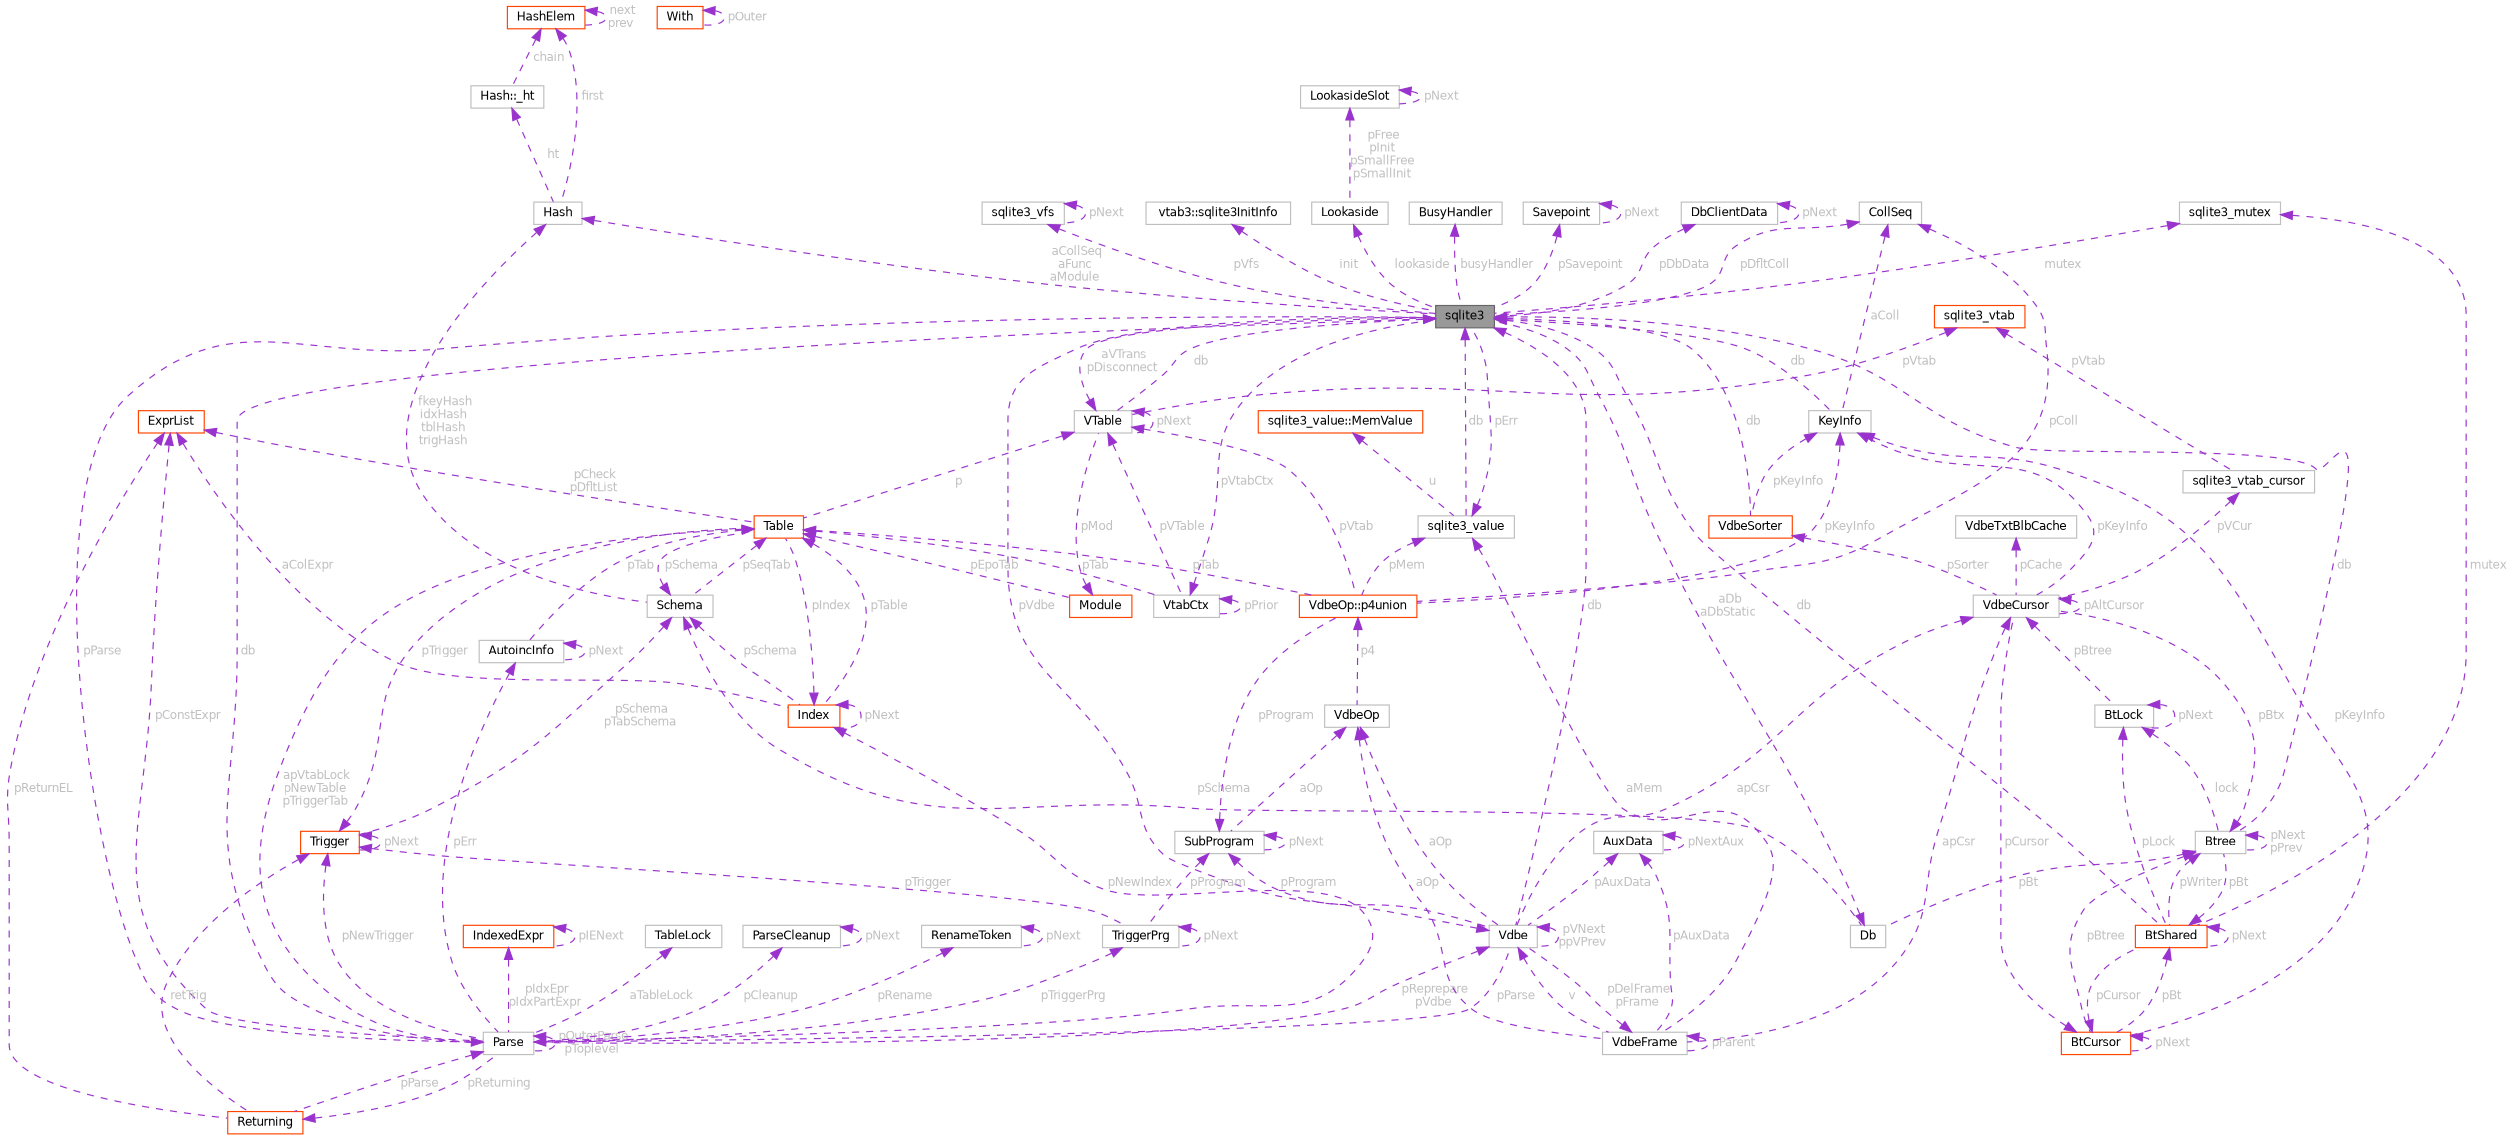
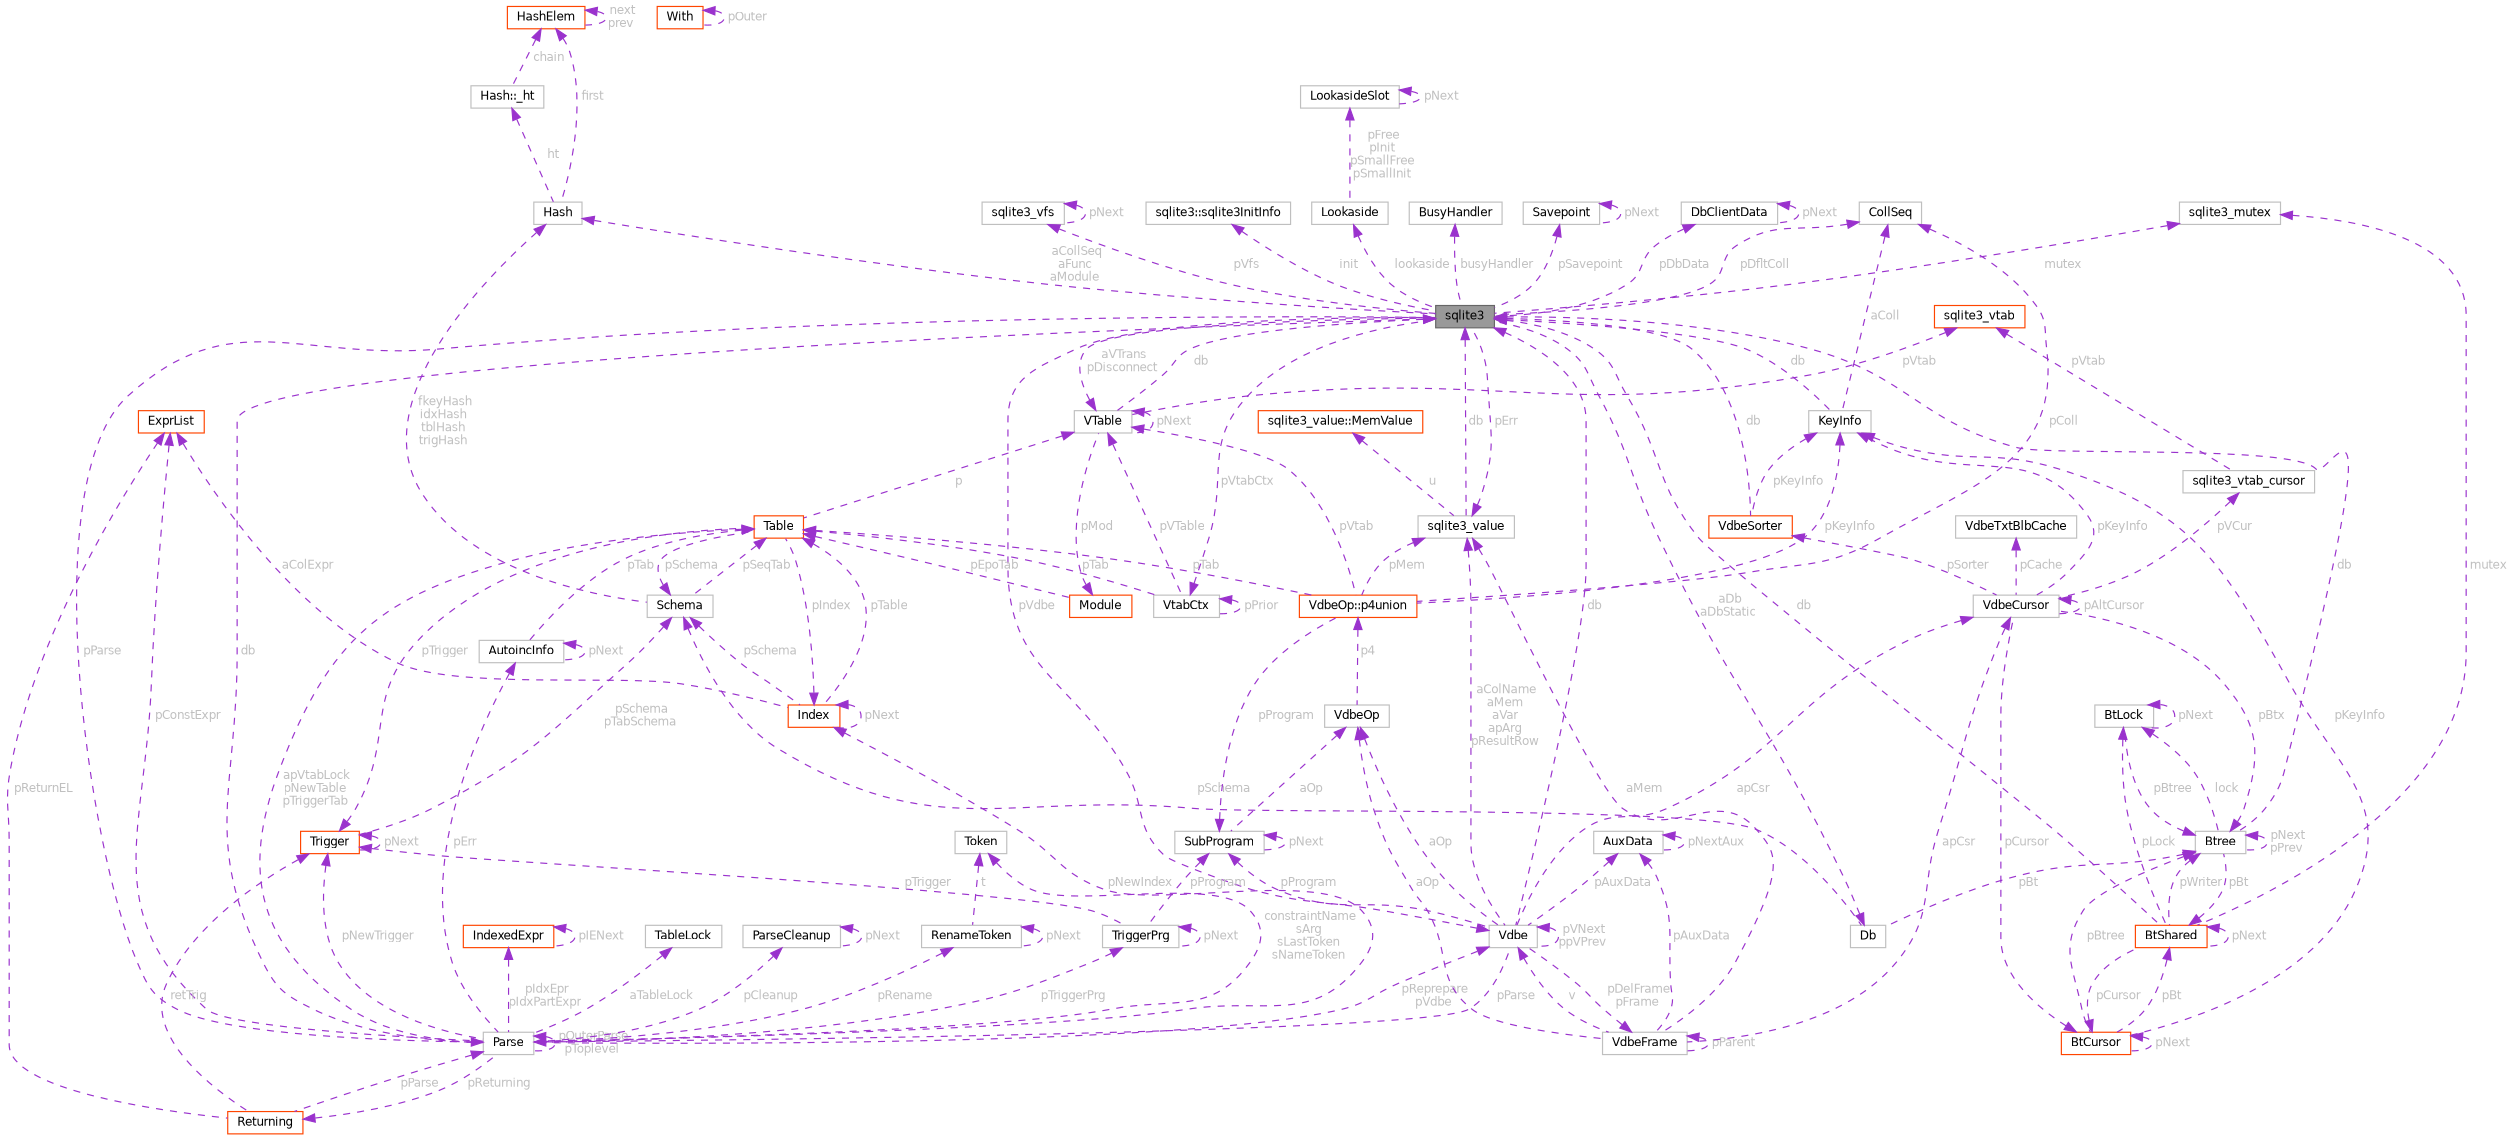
node "vtab3::sqlite3InitInfo": label "vtab3::sqlite3InitInfo" -> "sqlite3::sqlite3InitInfo"
edge "Table" -> "ExprList": removed, label "pCheck pDfltList"
edge "BtLock" -> "VdbeCursor": now "BtLock" -> "Btree"
edge "Vdbe" -> "sqlite3_value": added, label "aColName aMem aVar apArg pResultRow"
node "Token": added
